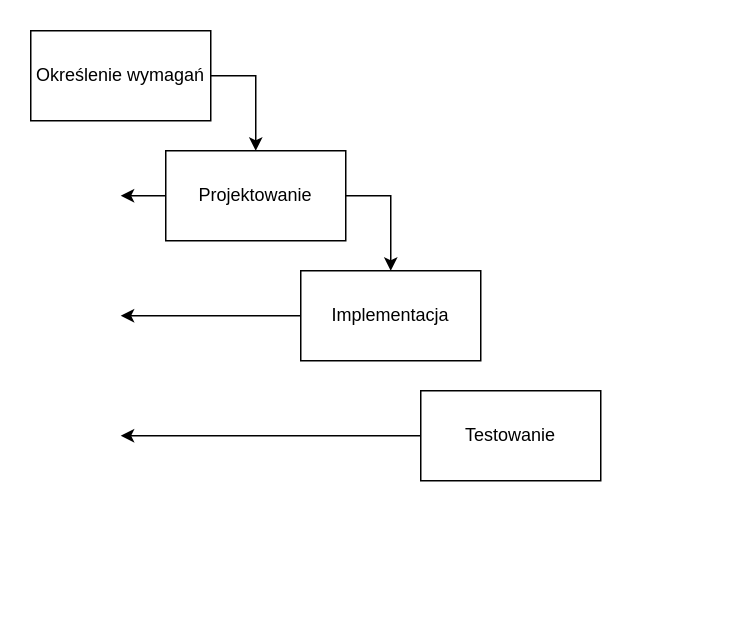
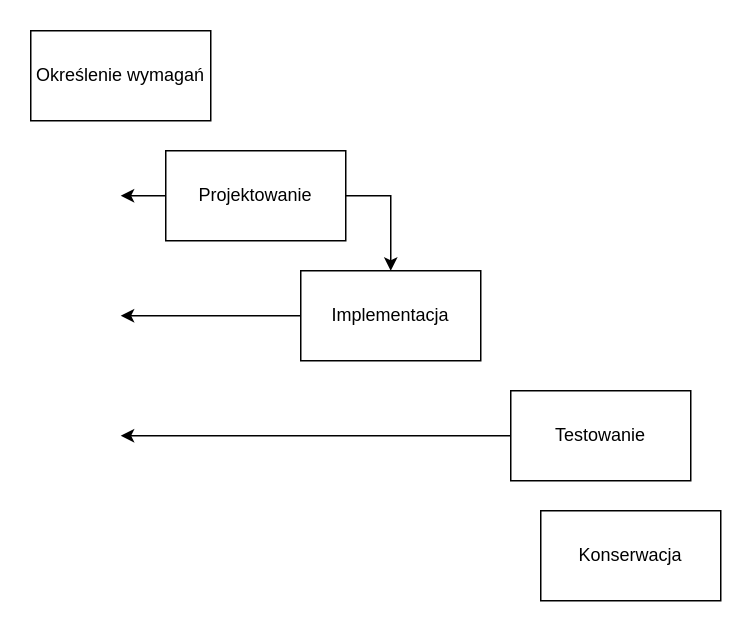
edge "Określenie wymagań" -> "Projektowanie": removed
node "Testowanie": moved (511, 436) -> (601, 436)
node "Konserwacja": added
